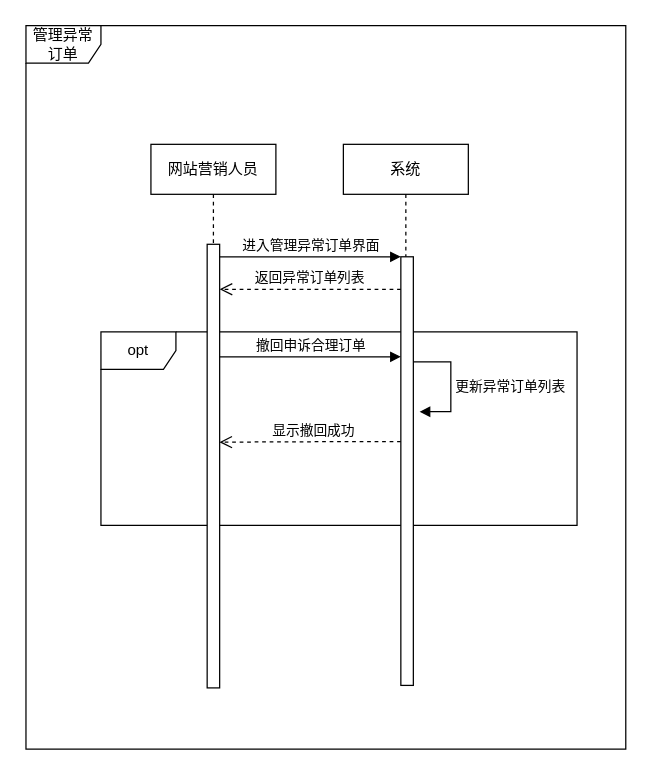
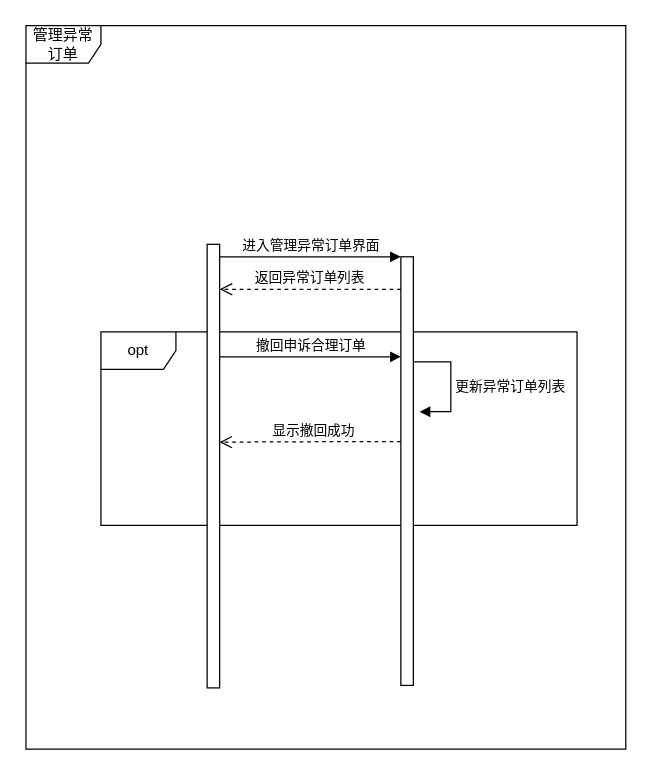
node "网站营销人员": removed
node "系统": removed
